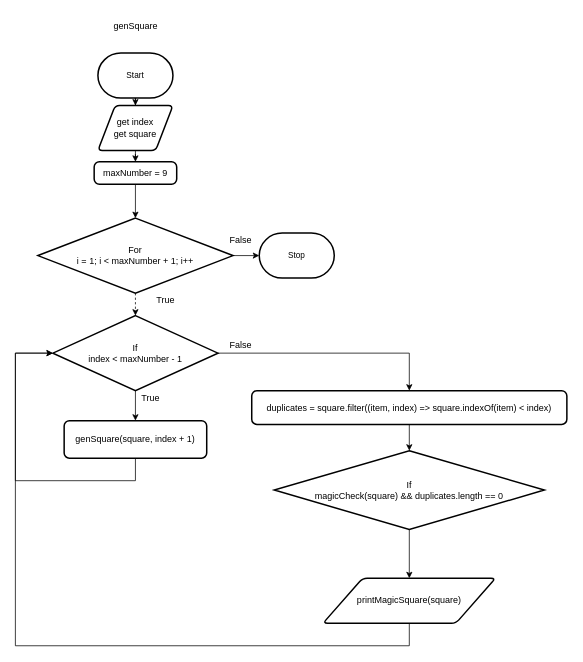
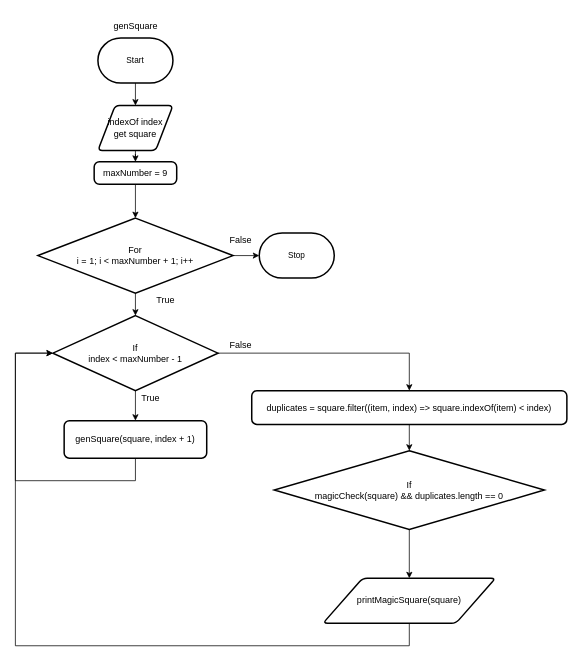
node "Start": moved (135, 75) -> (135, 60)
node "get indexget square": label "get indexget square" -> "indexOf indexget square"
edge "For i = 1; i < maxNumber + 1; i++" -> "If index < maxNumber - 1": style dashed -> solid
